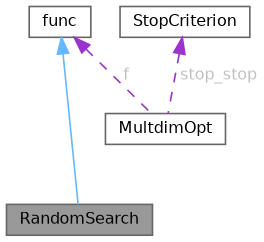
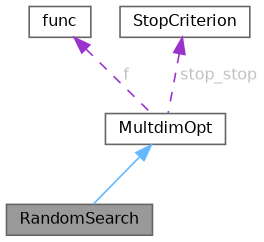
edge "RandomSearch" -> "func": now "RandomSearch" -> "MultdimOpt"
